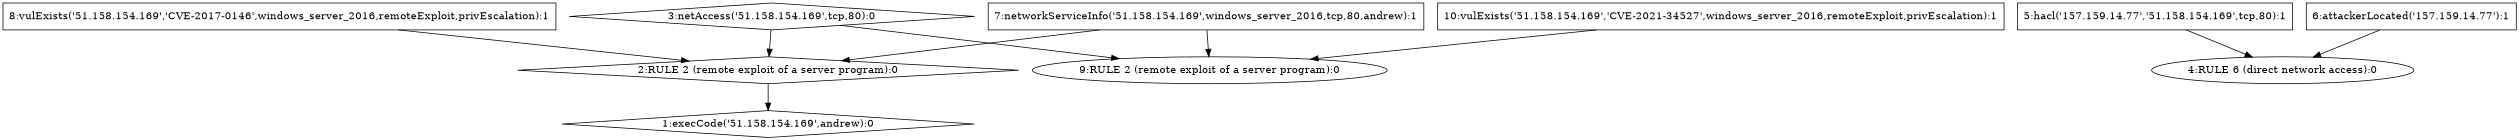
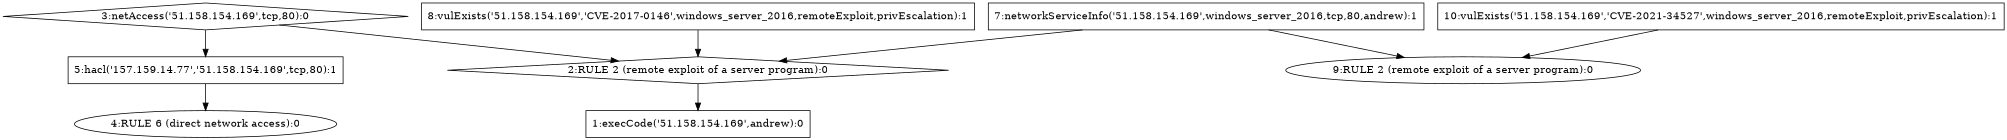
node "6:attackerLocated('157.159.14.77'):1": removed
edge "3:netAccess('51.158.154.169',tcp,80):0" -> "9:RULE 2 (remote exploit of a server program):0": now "3:netAccess('51.158.154.169',tcp,80):0" -> "5:hacl('157.159.14.77','51.158.154.169',tcp,80):1"
node "1:execCode('51.158.154.169',andrew):0": shape diamond -> box
